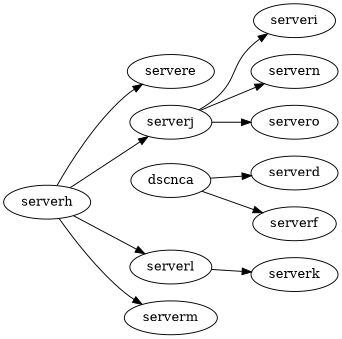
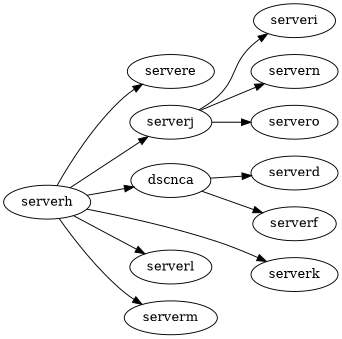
edge "serverh" -> "dscnca": added
edge "serverl" -> "serverk": now "serverh" -> "serverk"
